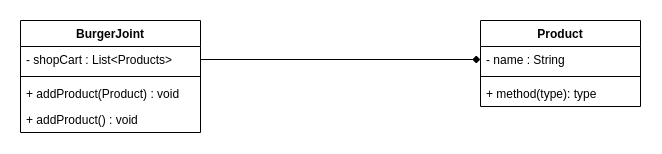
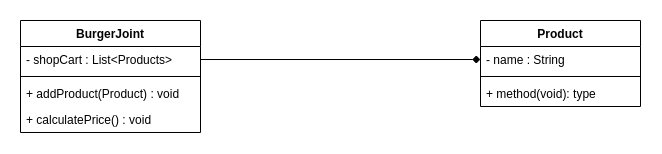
node "+ method(type): type": label "+ method(type): type" -> "+ method(void): type"
node "+ addProduct() : void": label "+ addProduct() : void" -> "+ calculatePrice() : void"
